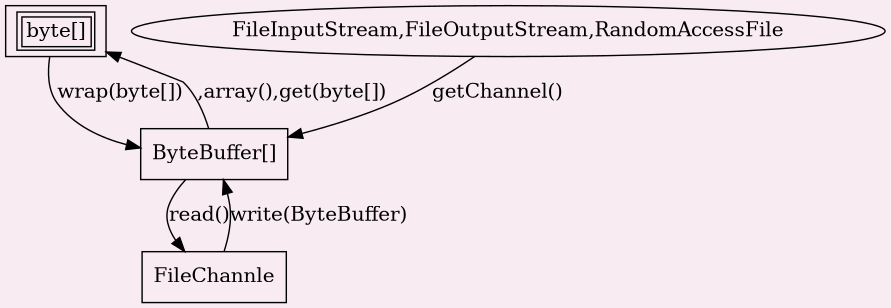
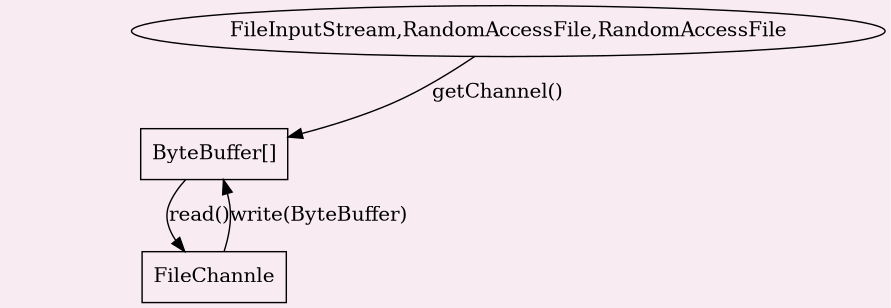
node "byte[]": removed
node "FileInputStream,FileOutputStream,RandomAccessFile": label "FileInputStream,FileOutputStream,RandomAccessFile" -> "FileInputStream,RandomAccessFile,RandomAccessFile"
